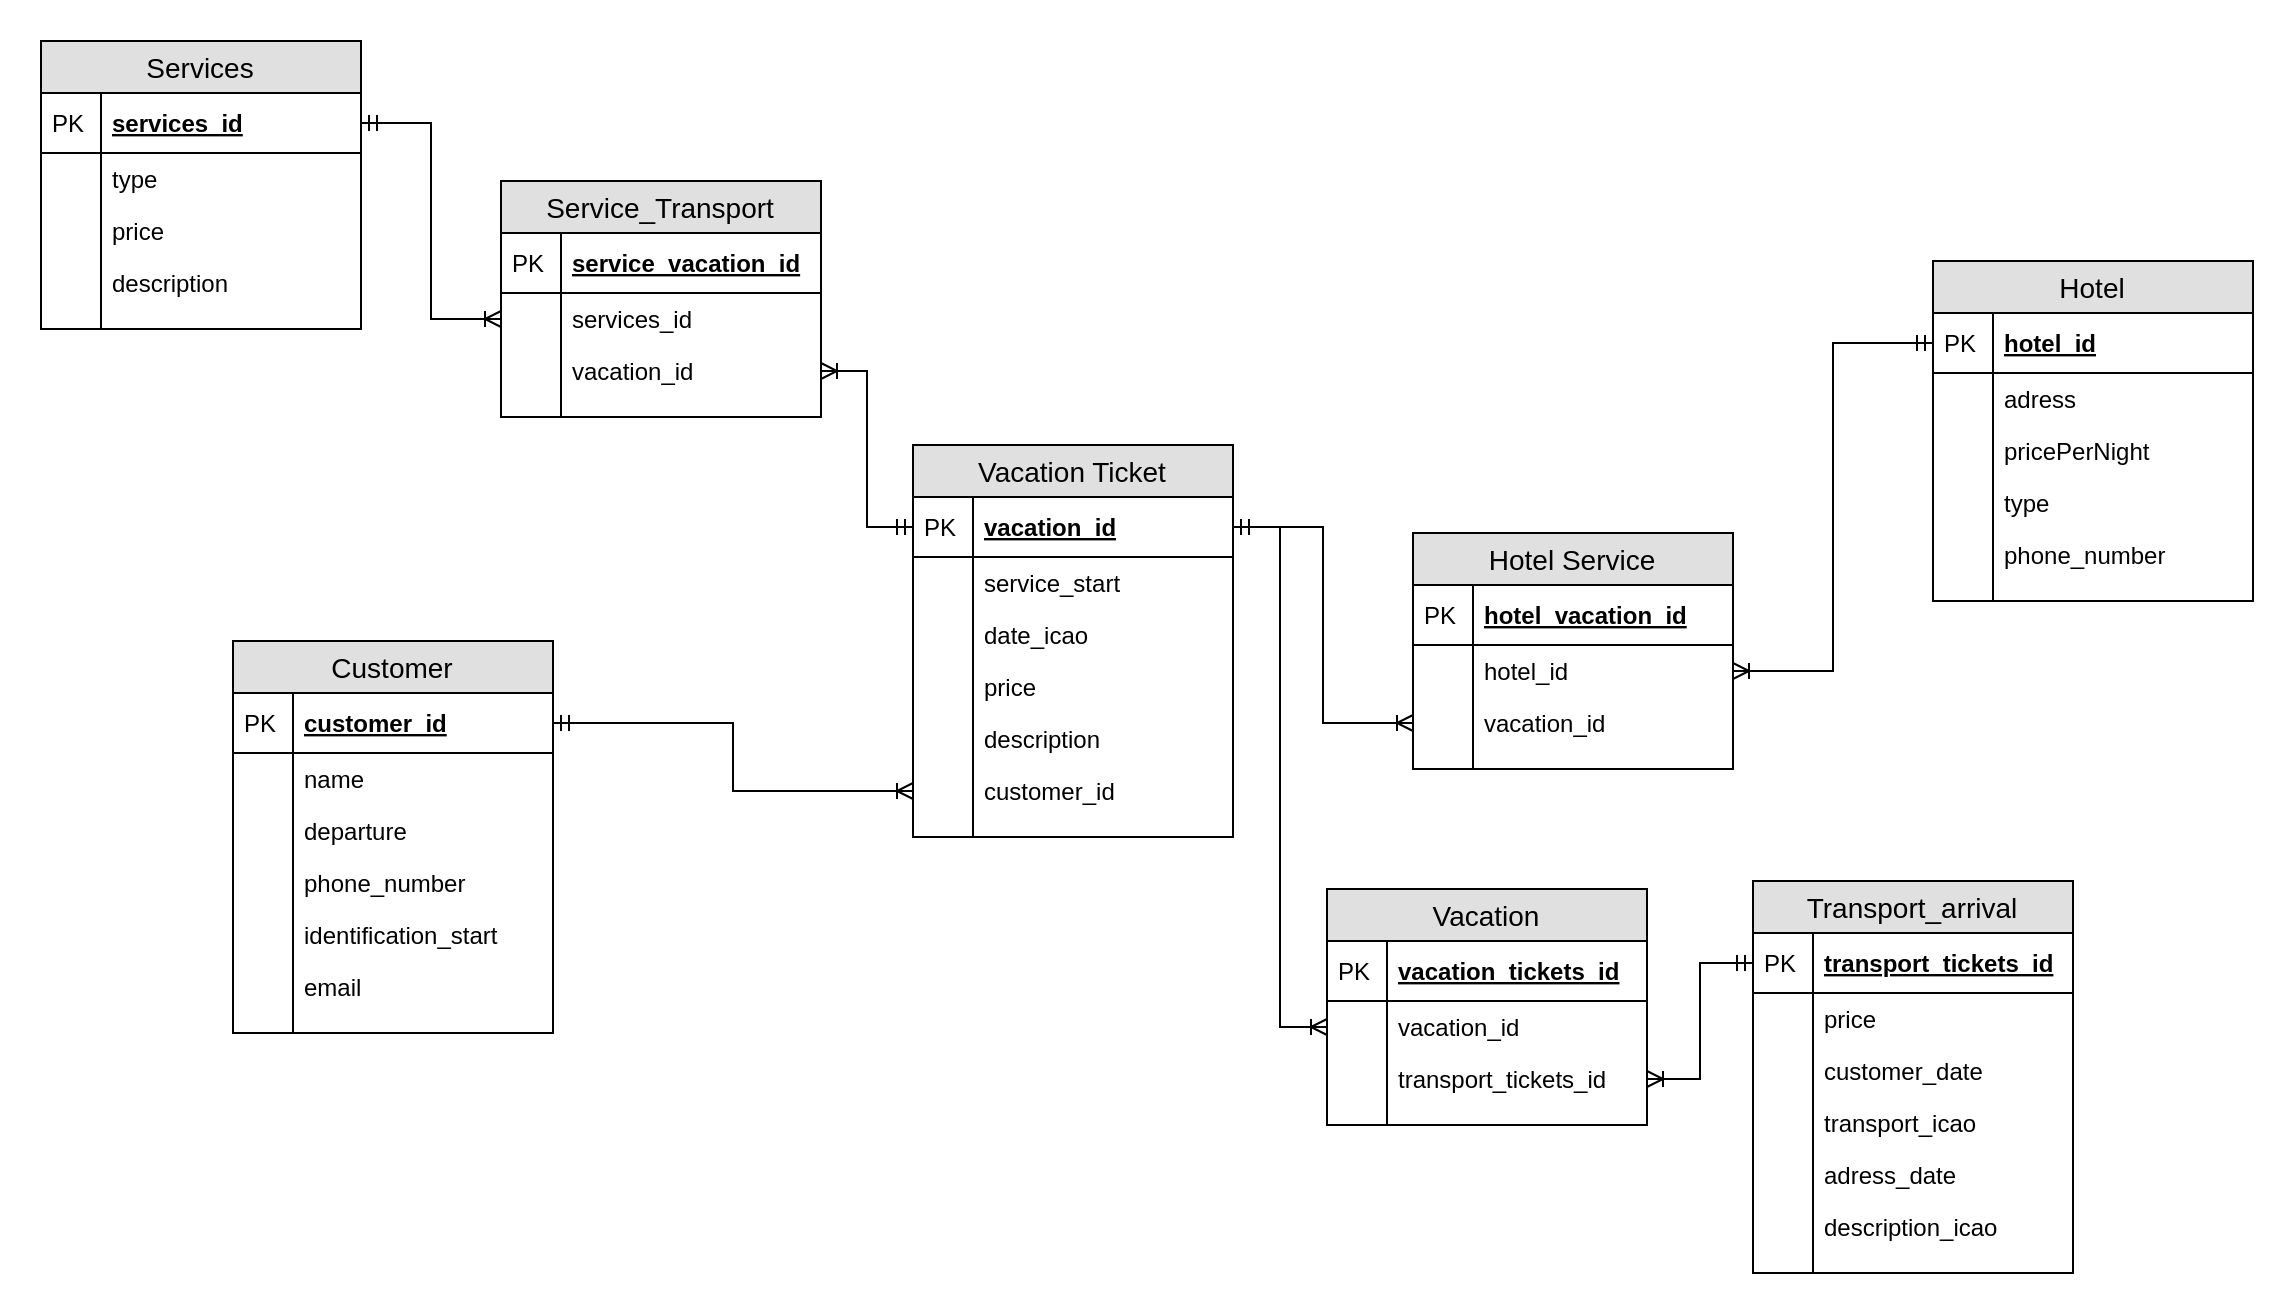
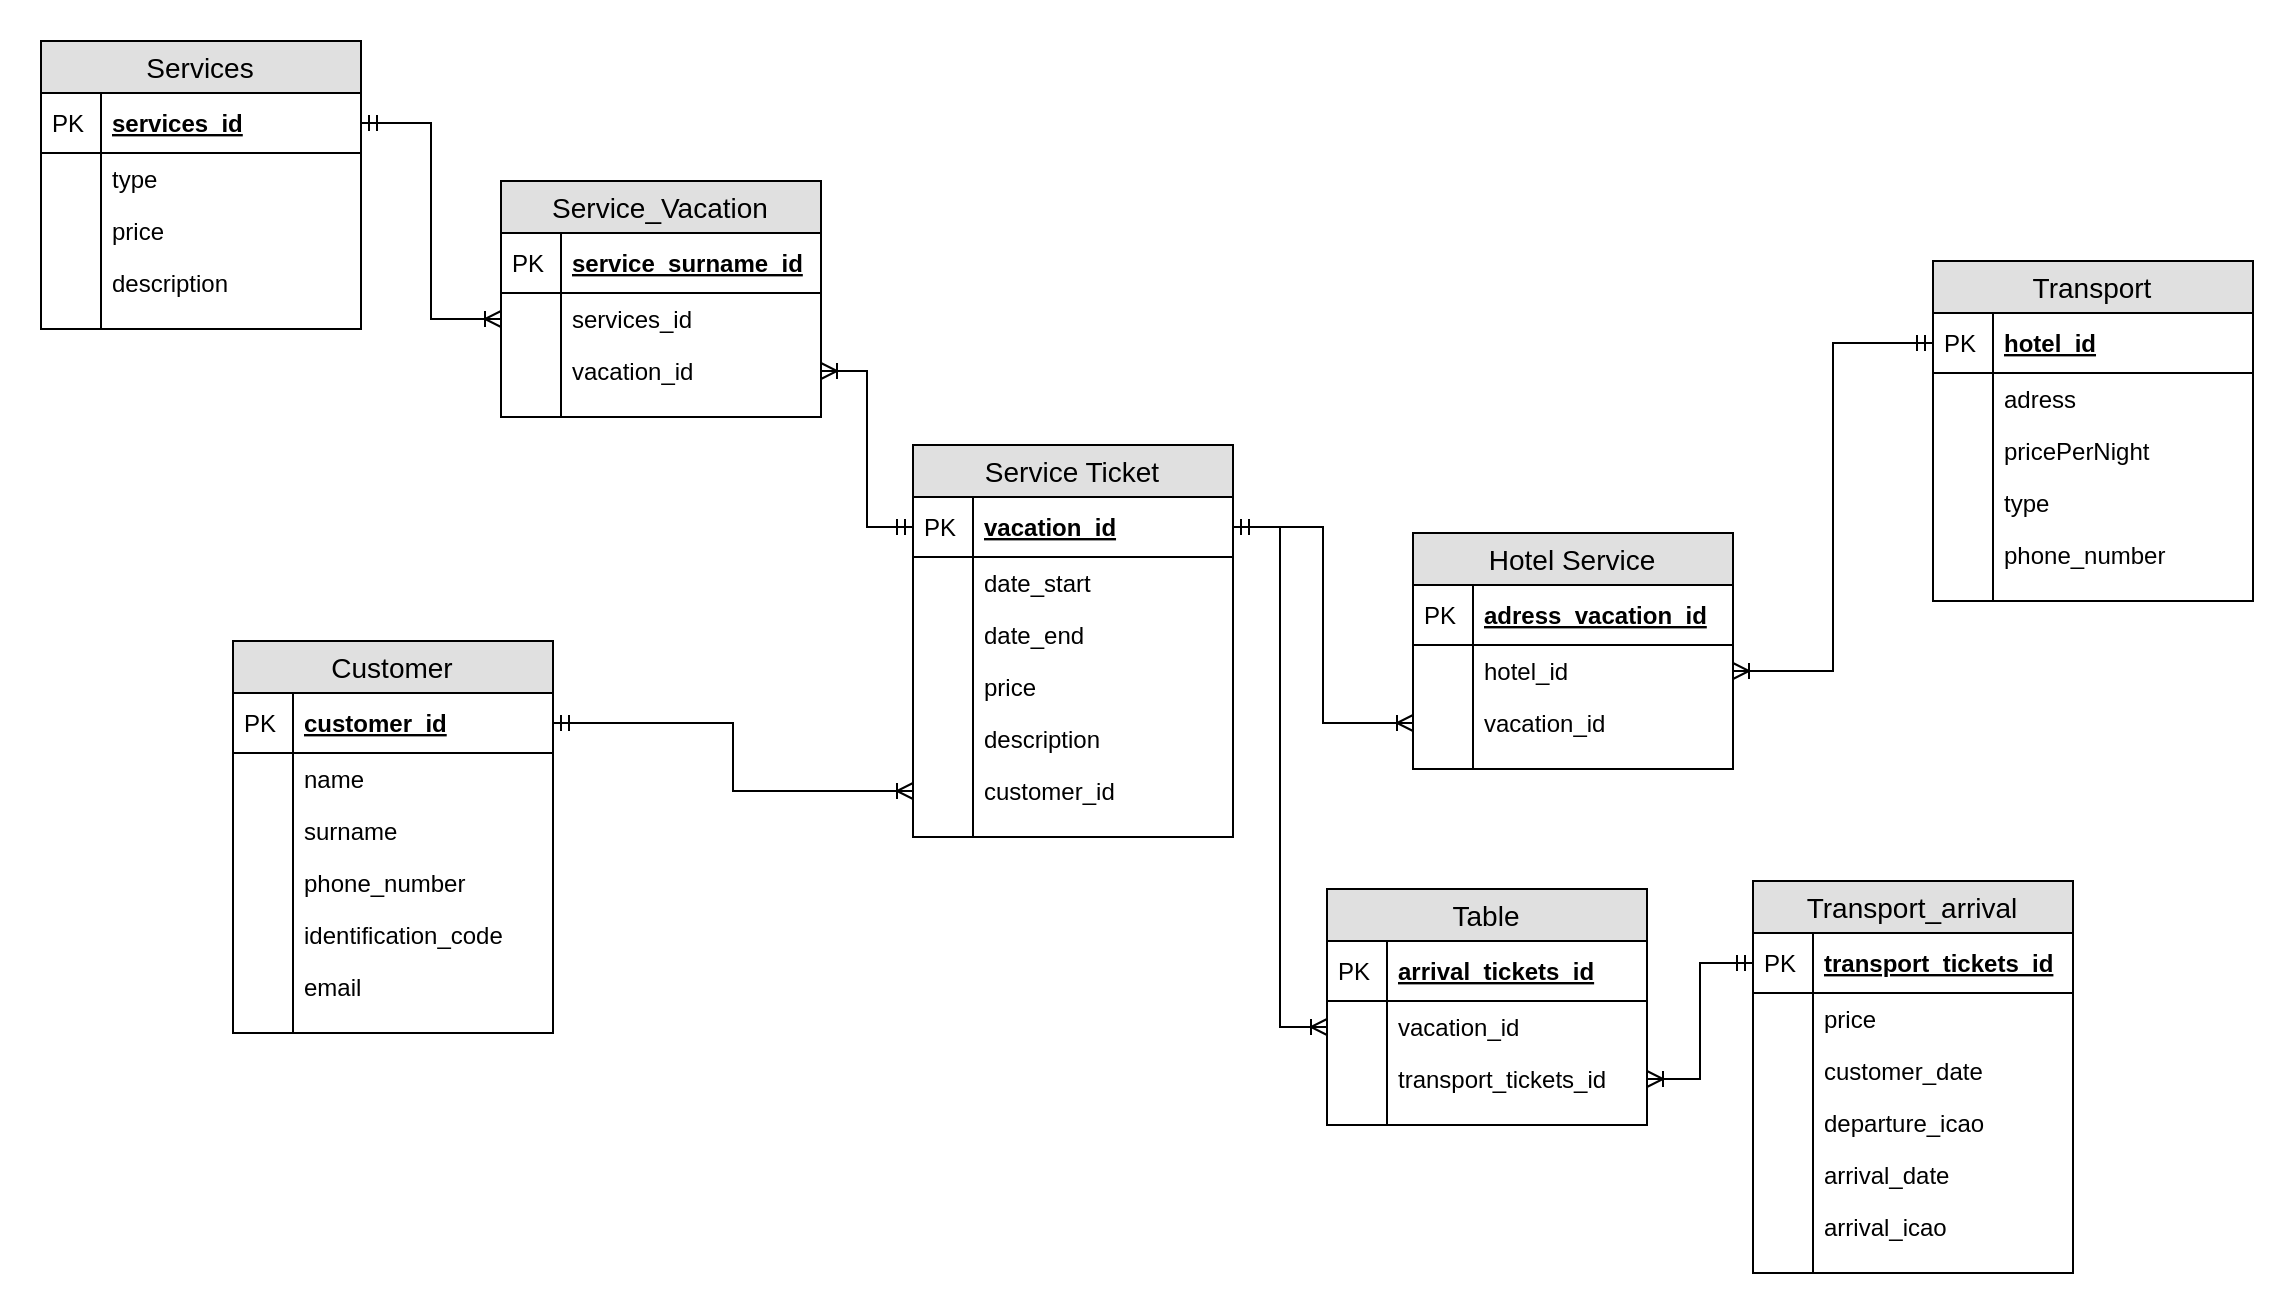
node "Service_Transport": label "Service_Transport" -> "Service_Vacation"
node "service_vacation_id": label "service_vacation_id" -> "service_surname_id"
node "Hotel": label "Hotel" -> "Transport"
node "Vacation Ticket": label "Vacation Ticket" -> "Service Ticket"
node "service_start": label "service_start" -> "date_start"
node "hotel_vacation_id": label "hotel_vacation_id" -> "adress_vacation_id"
node "date_icao": label "date_icao" -> "date_end"
node "departure": label "departure" -> "surname"
node "Vacation": label "Vacation" -> "Table"
node "identification_start": label "identification_start" -> "identification_code"
node "vacation_tickets_id": label "vacation_tickets_id" -> "arrival_tickets_id"
node "transport_icao": label "transport_icao" -> "departure_icao"
node "adress_date": label "adress_date" -> "arrival_date"
node "description_icao": label "description_icao" -> "arrival_icao"
